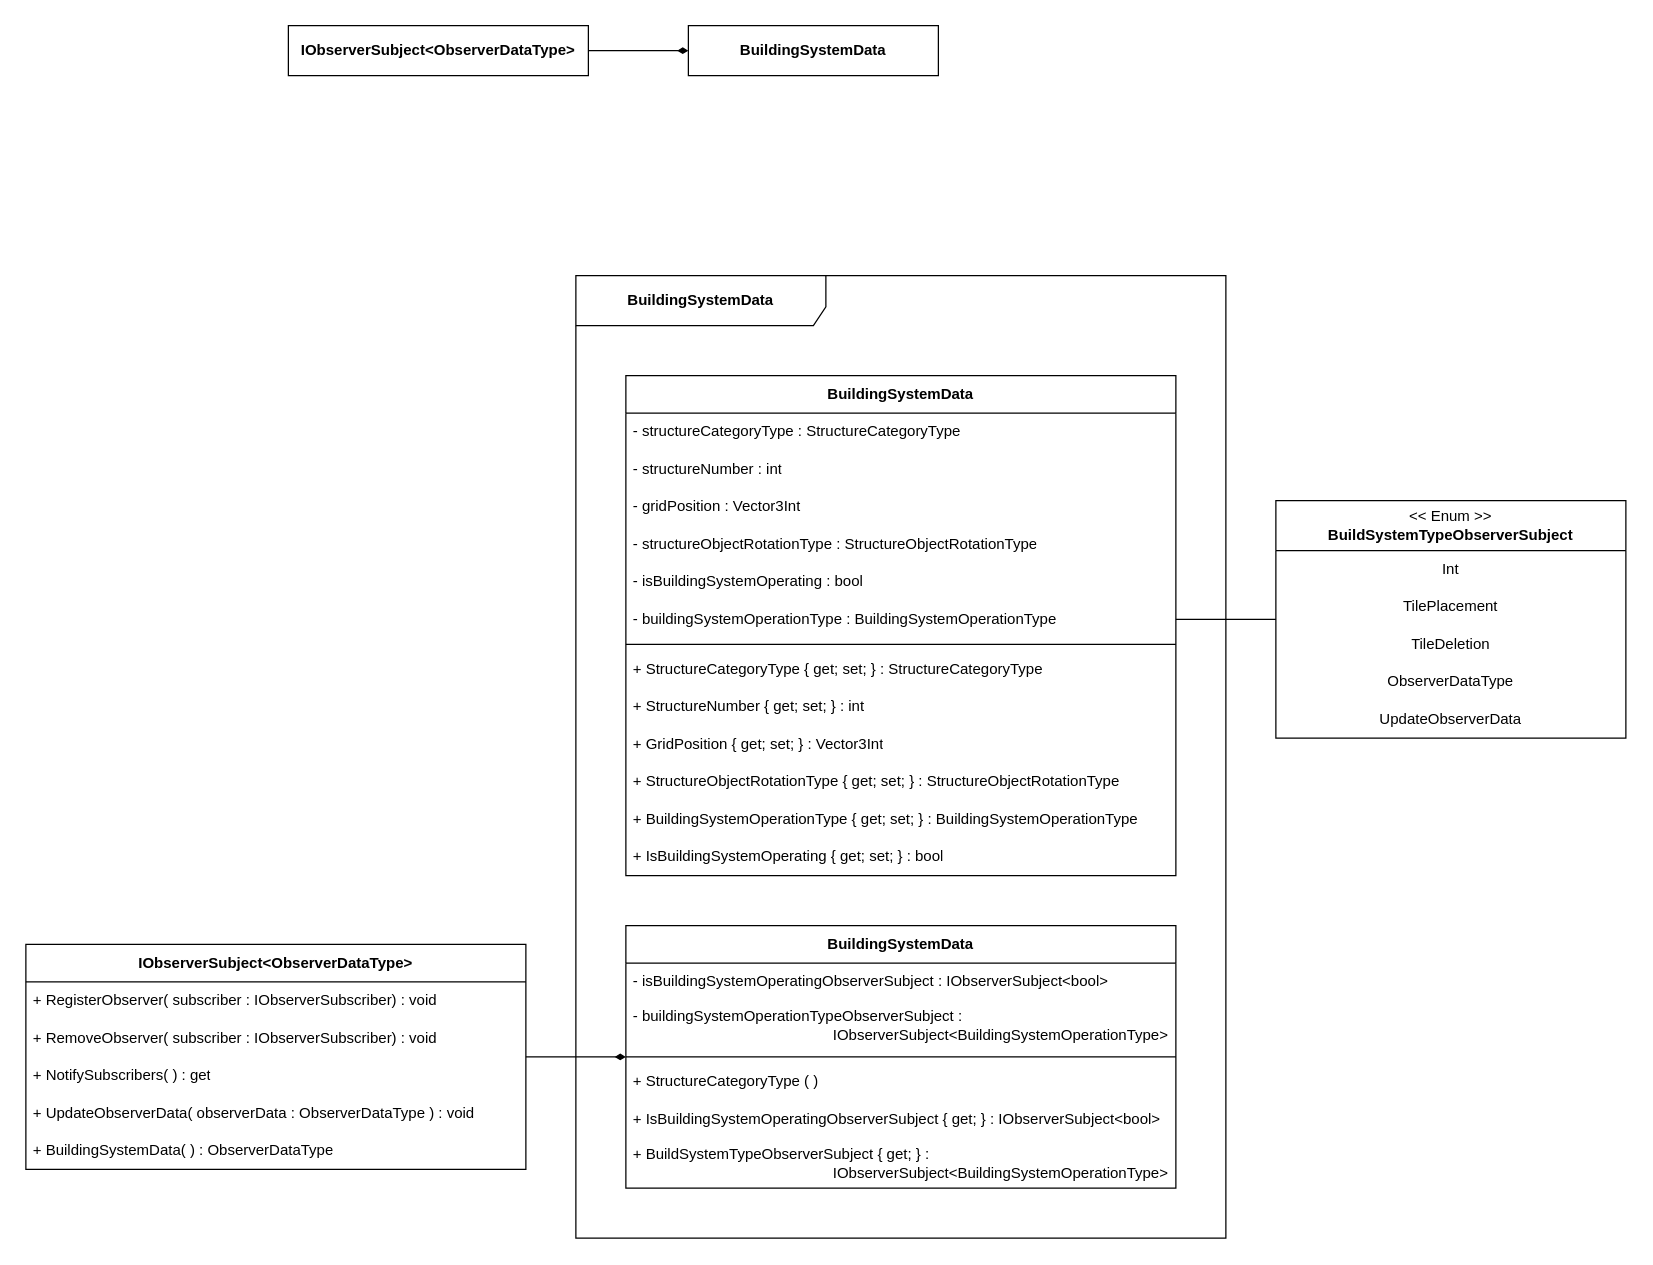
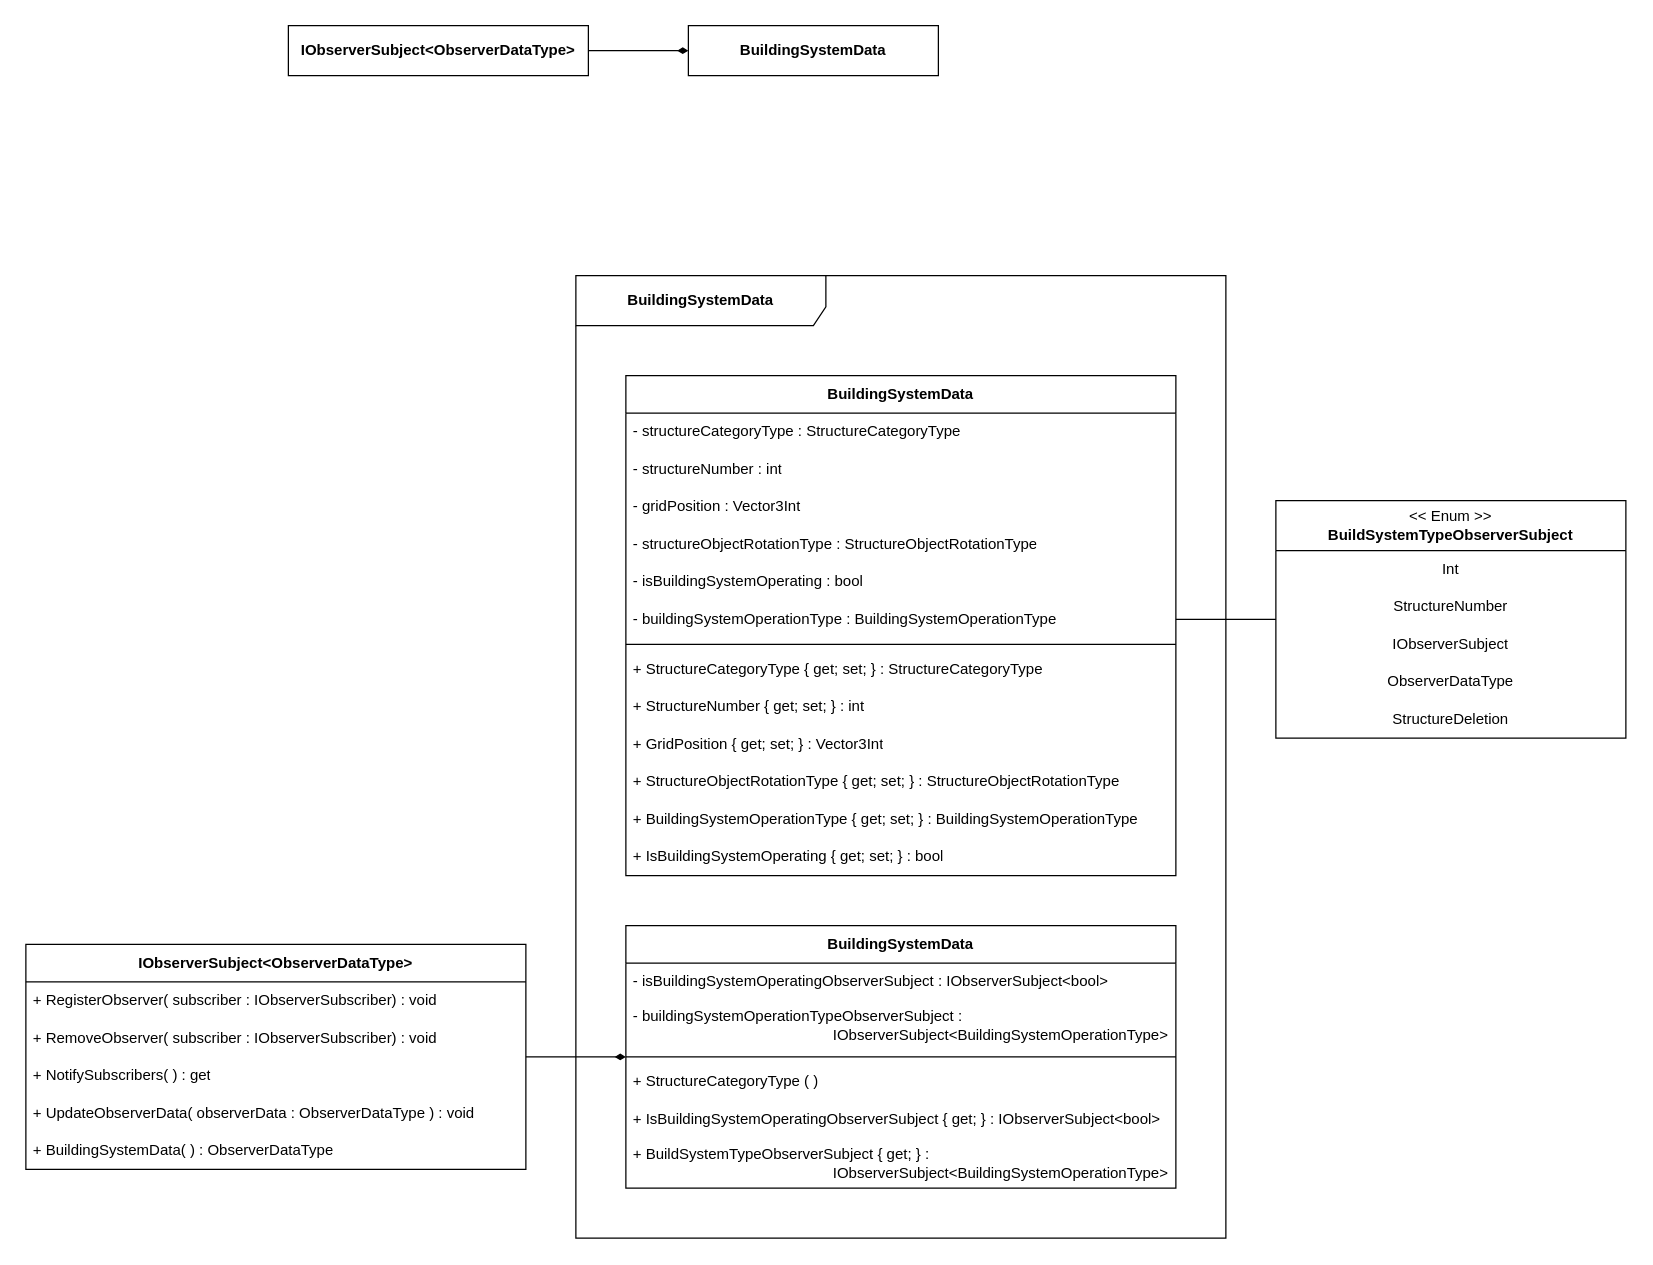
node "TilePlacement": label "TilePlacement" -> "StructureNumber"
node "TileDeletion": label "TileDeletion" -> "IObserverSubject"
node "UpdateObserverData": label "UpdateObserverData" -> "StructureDeletion"
